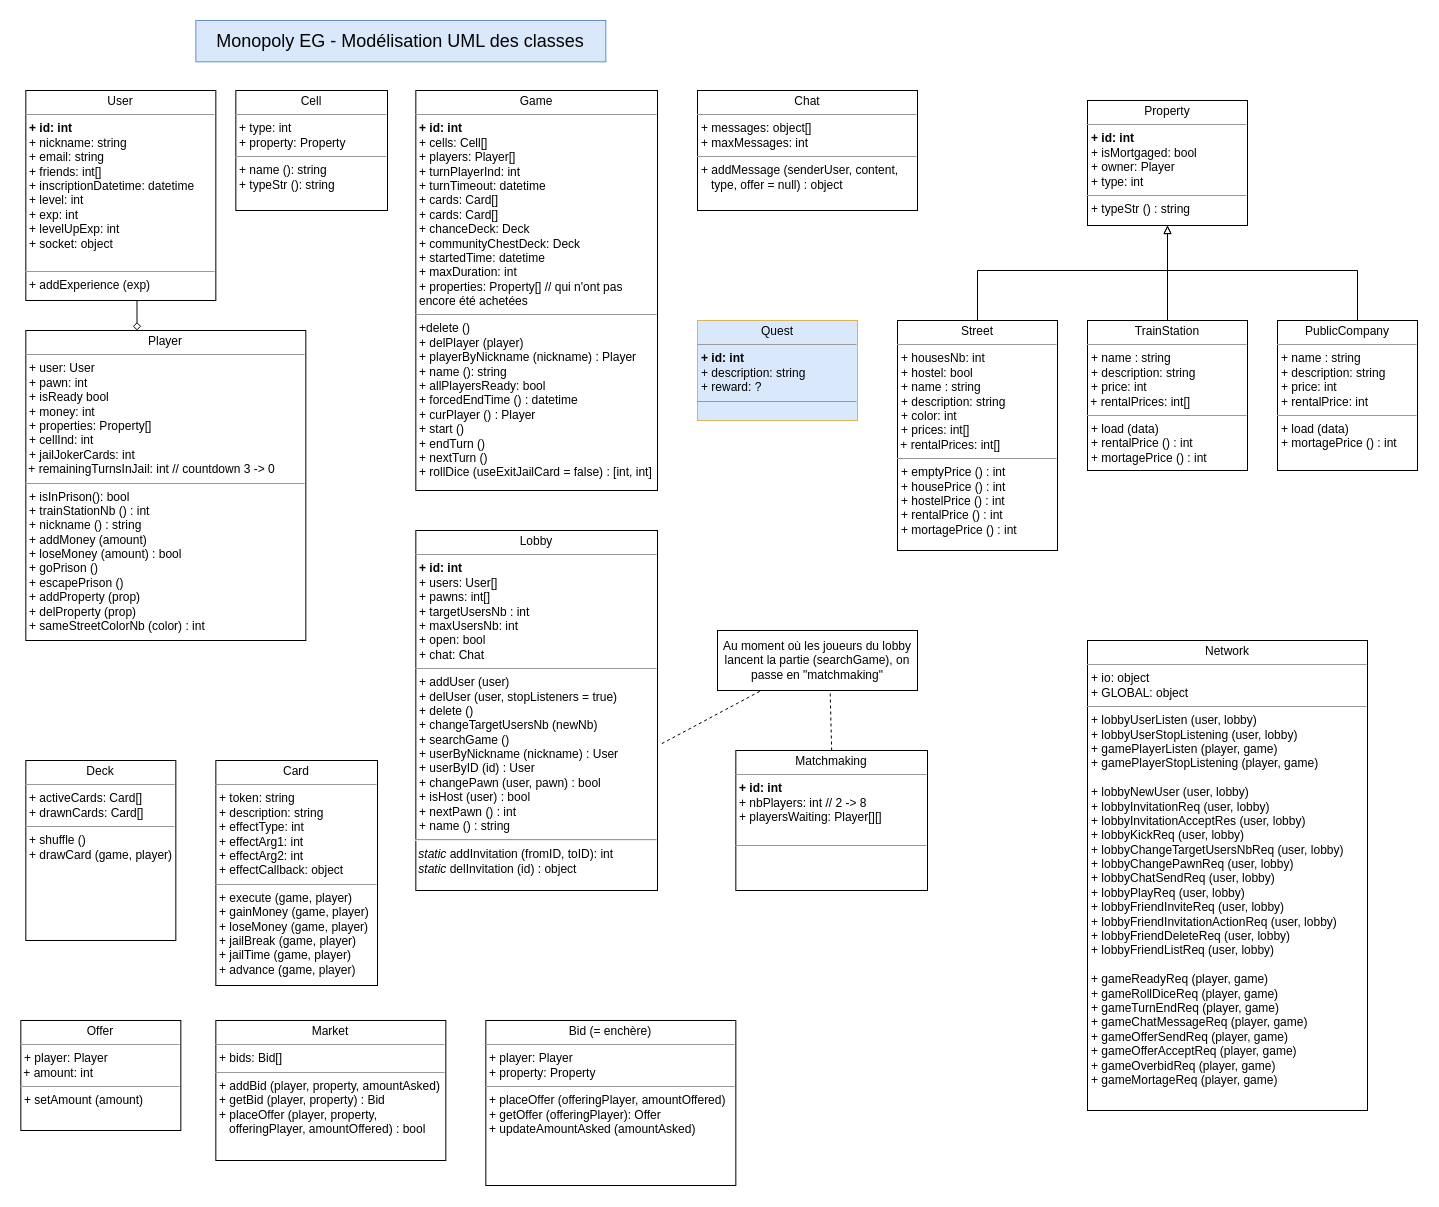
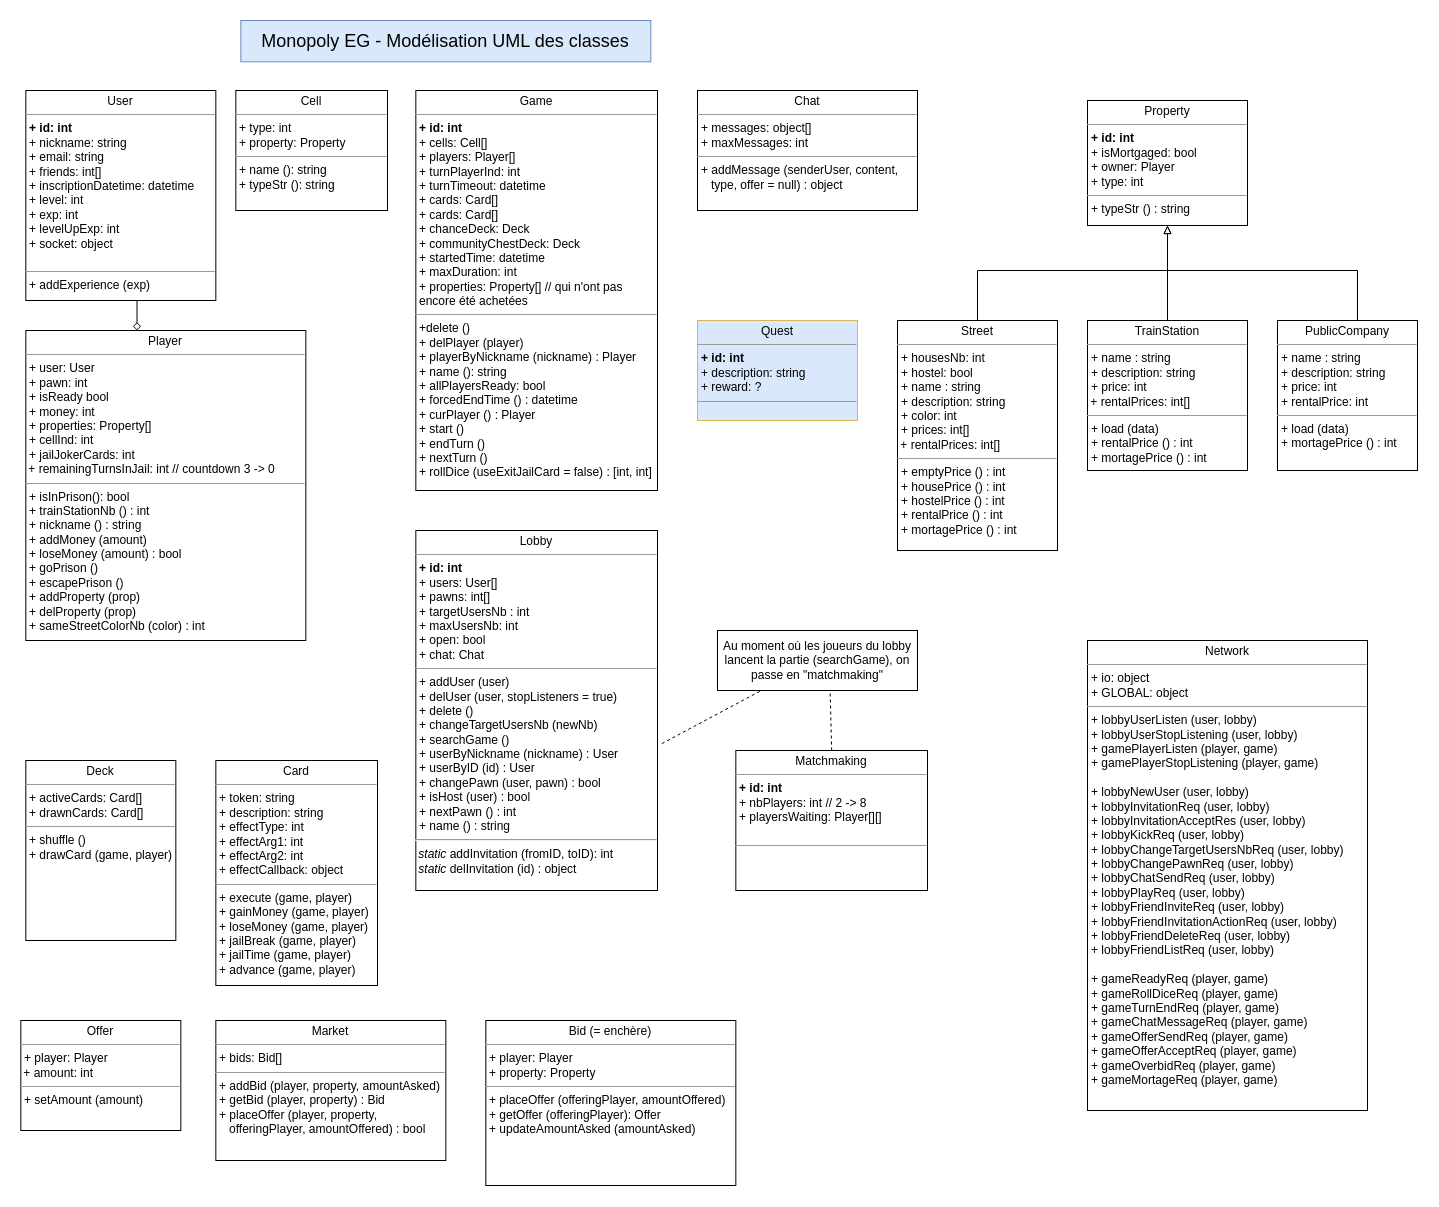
node "Monopoly EG - Modélisation UML des classes": moved (401, 41) -> (446, 41)
